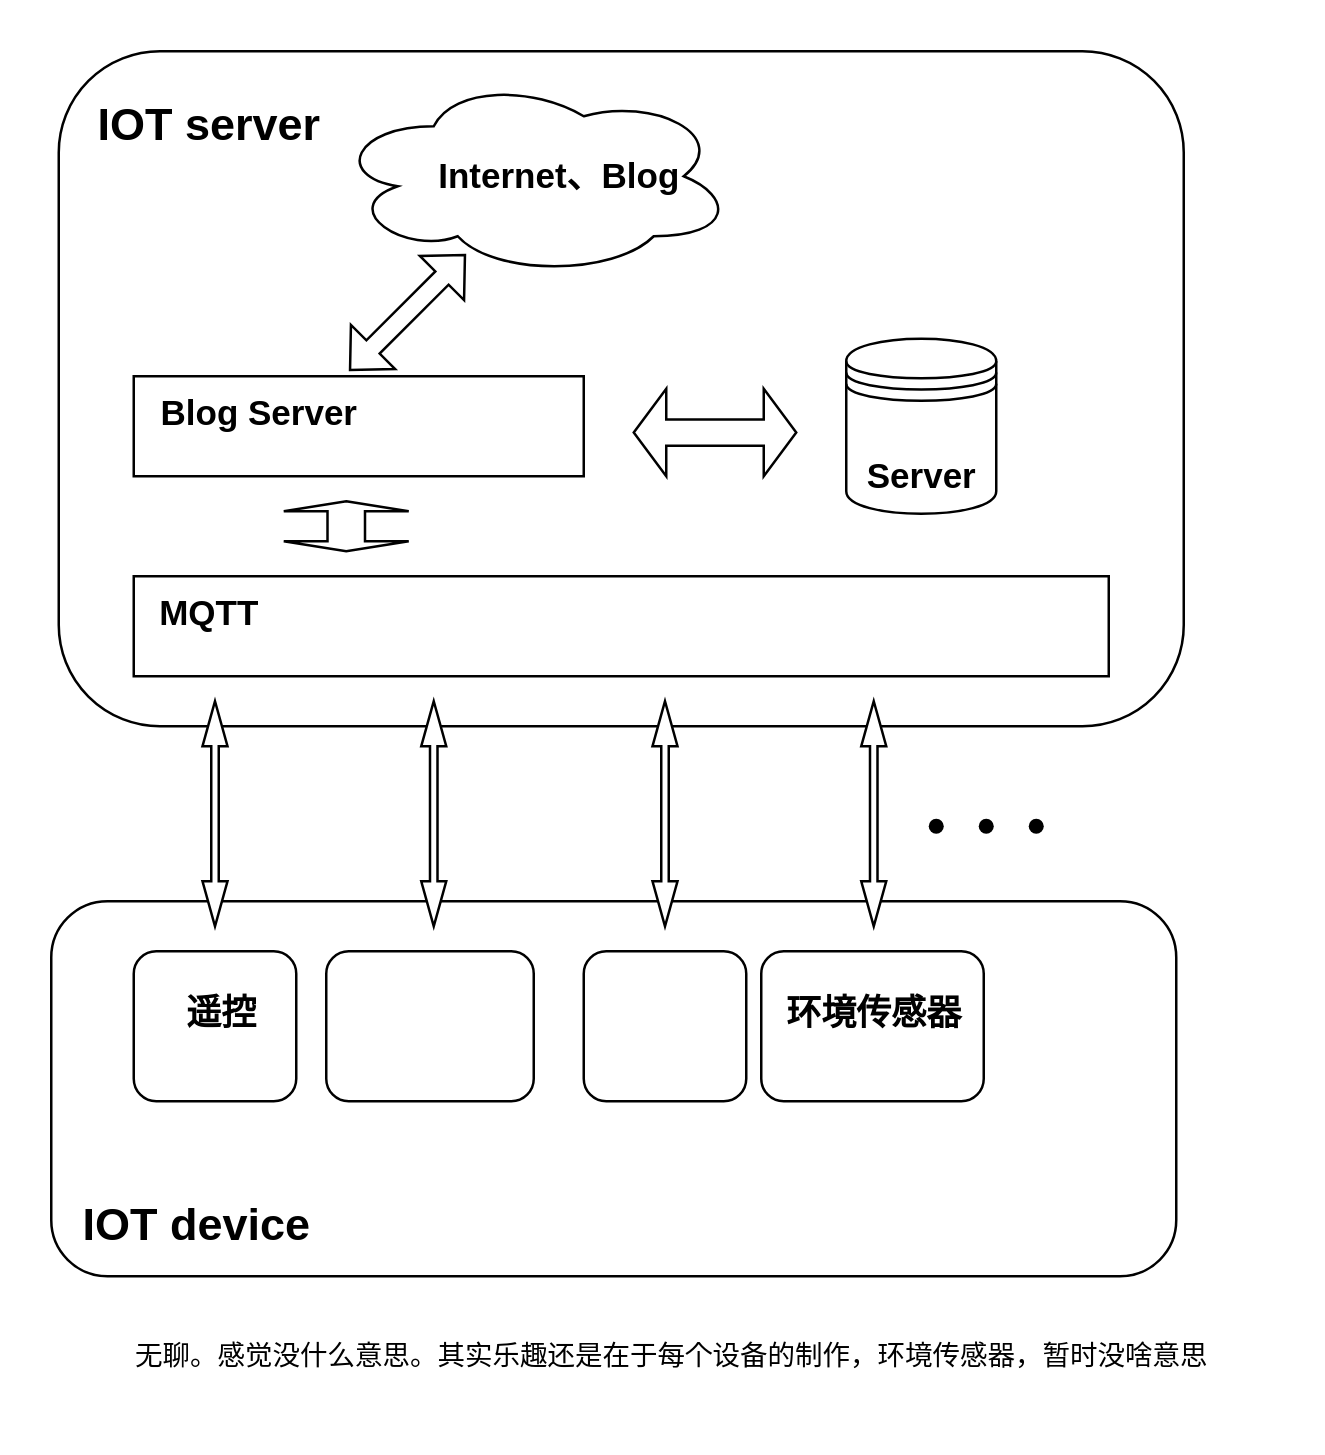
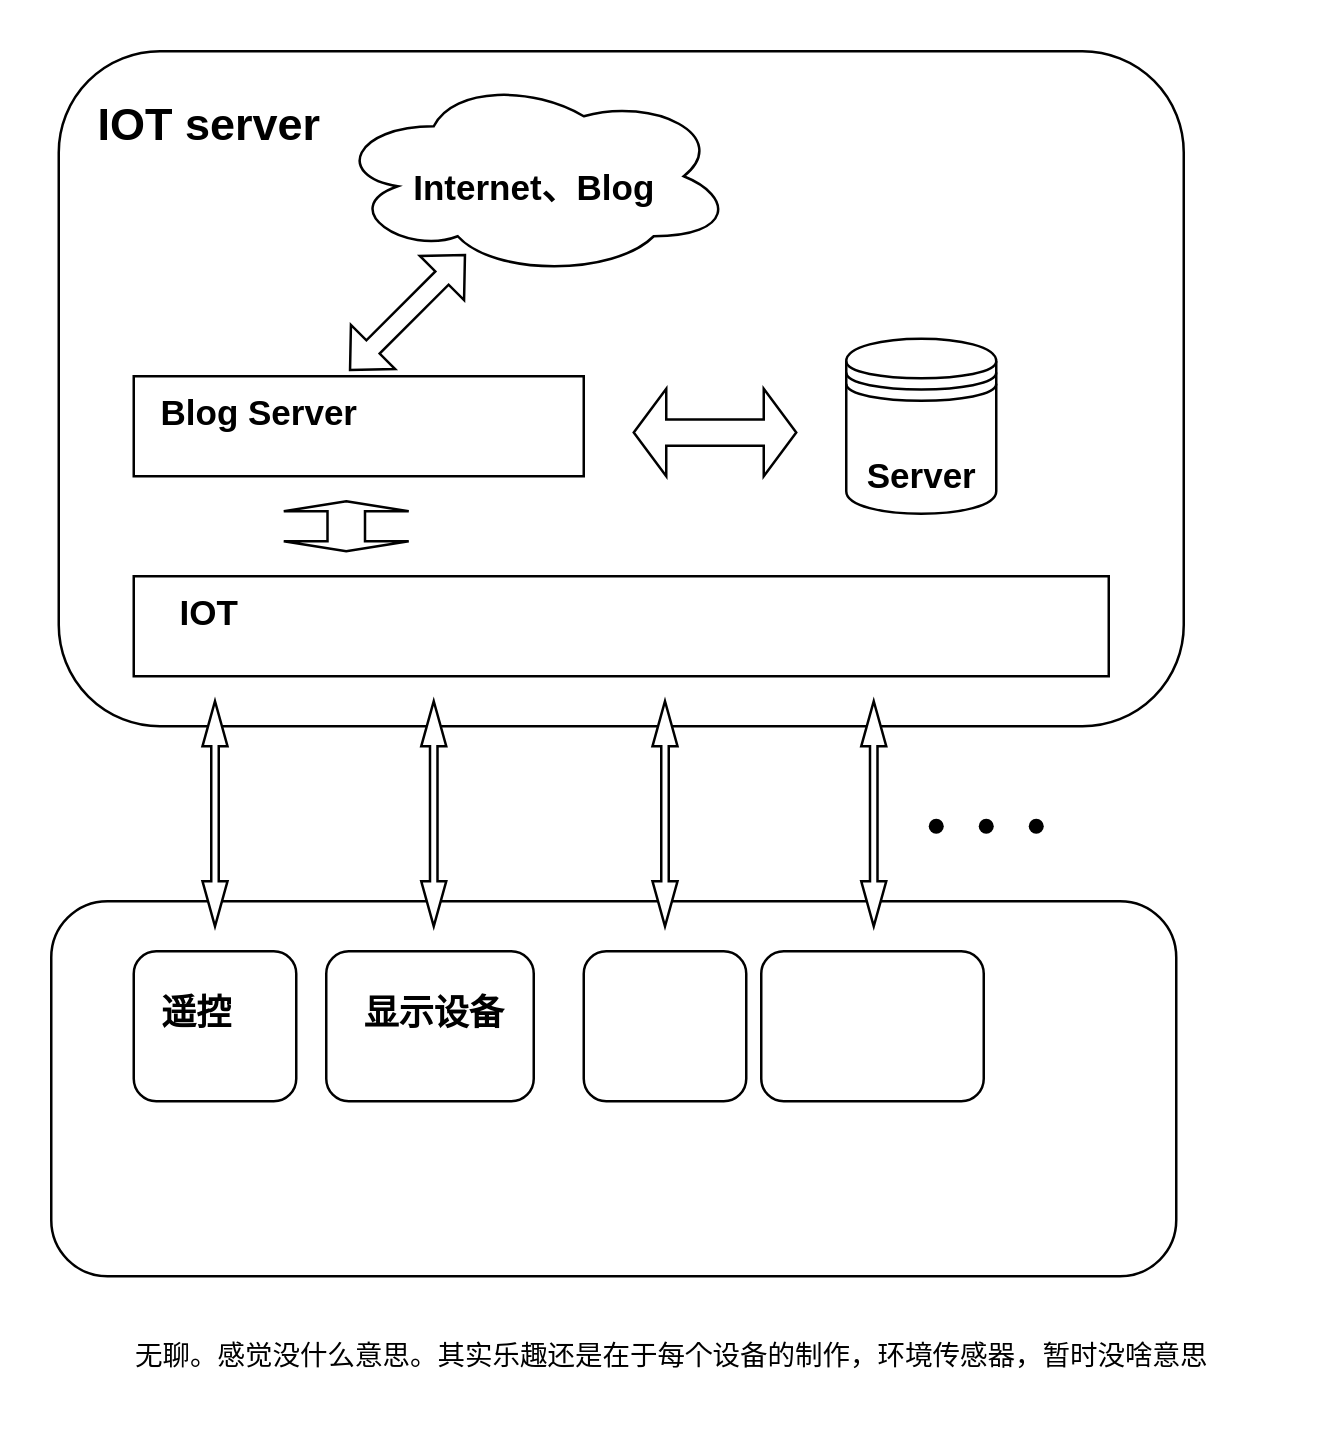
node "Internet、Blog": moved (559, 176) -> (534, 189)
node "MQTT": label "MQTT" -> "IOT"
node "遥控": moved (221, 1014) -> (196, 1014)
node "显示设备": added
node "环境传感器": removed
node "IOT device": removed
